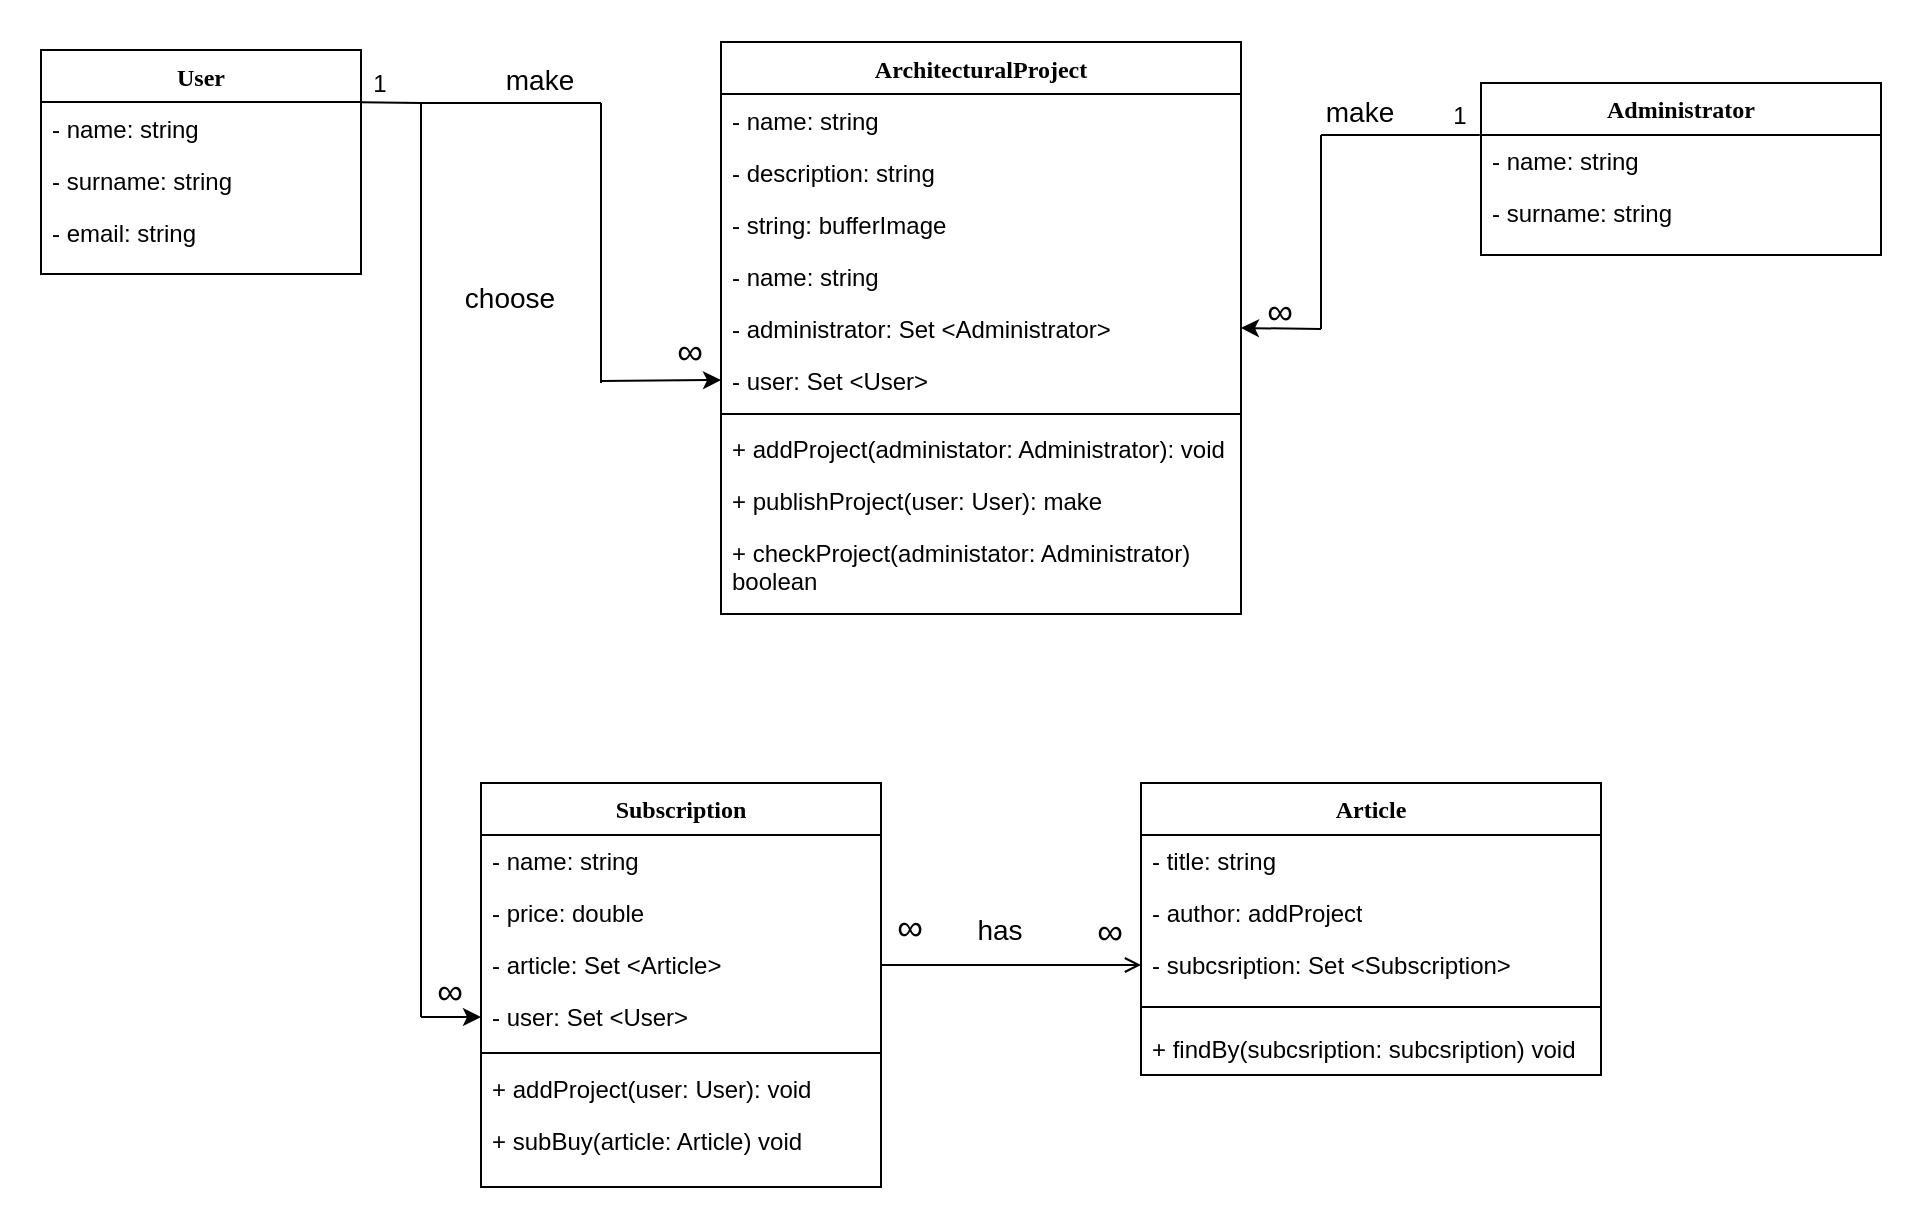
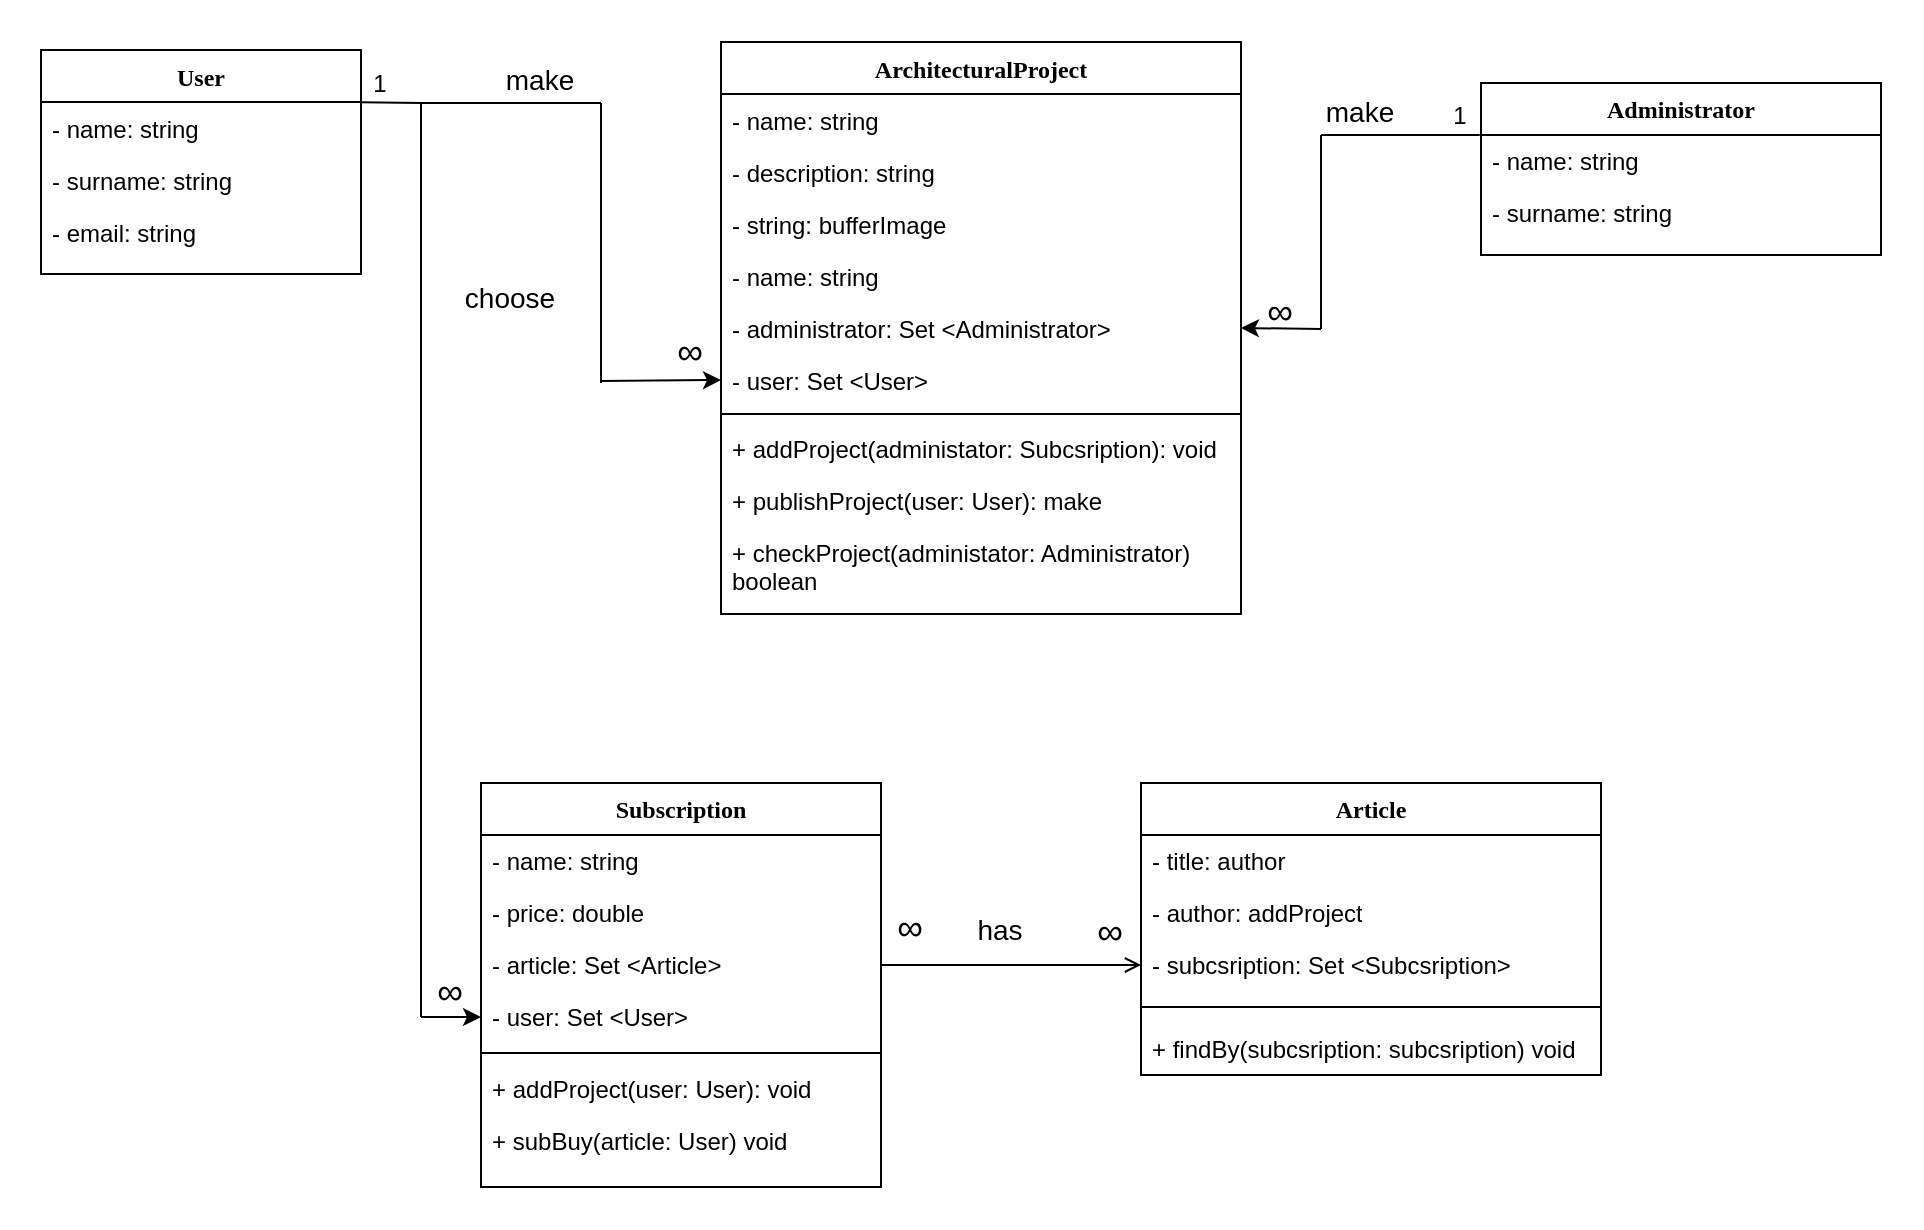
node "+ addProject(administator: Administrator): void": label "+ addProject(administator: Administrator): void" -> "+ addProject(administator: Subcsription): void"
node "- title: string": label "- title: string" -> "- title: author"
node "- subcsription: Set <Subscription>": label "- subcsription: Set <Subscription>" -> "- subcsription: Set <Subcsription>"
node "+ subBuy(article: Article) void": label "+ subBuy(article: Article) void" -> "+ subBuy(article: User) void"
